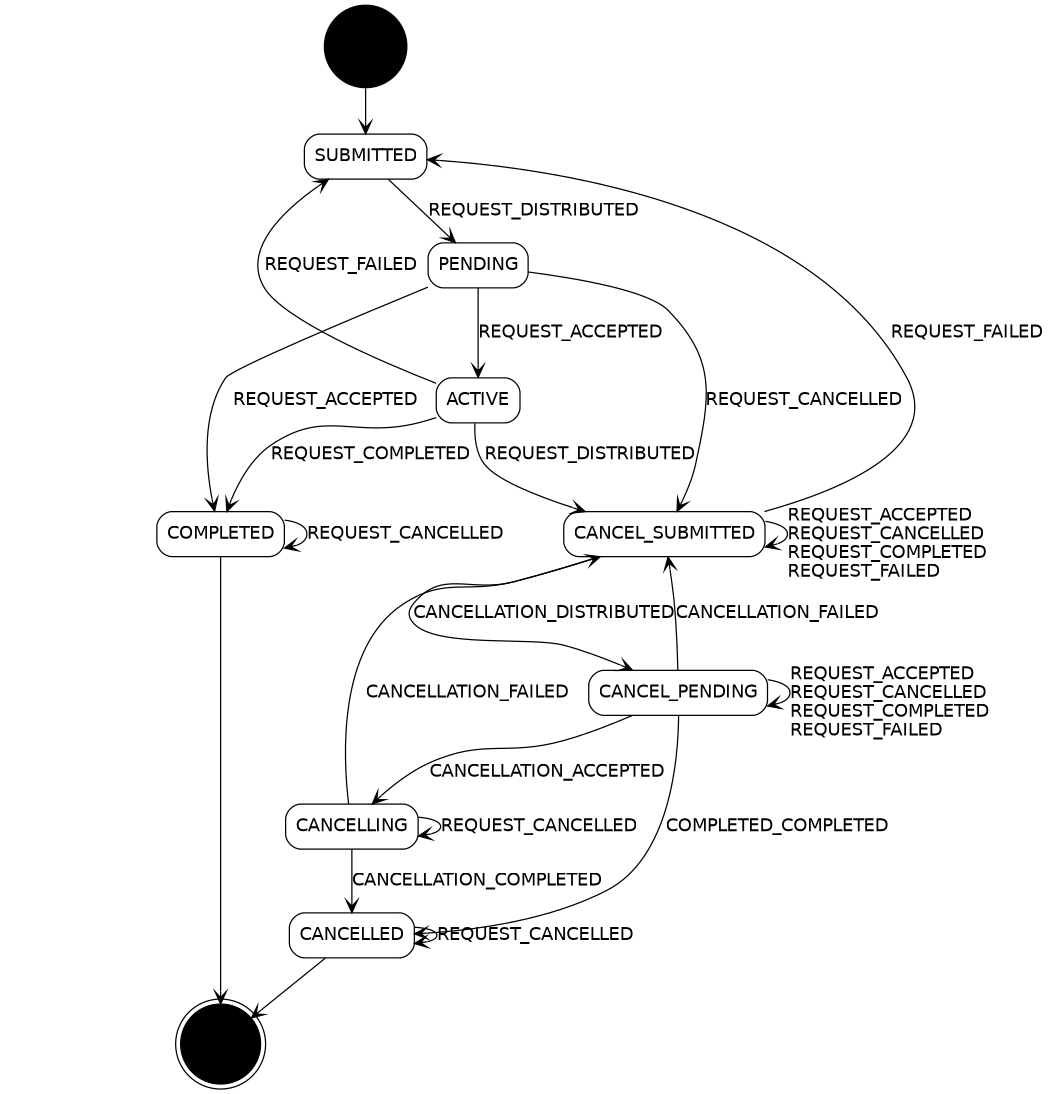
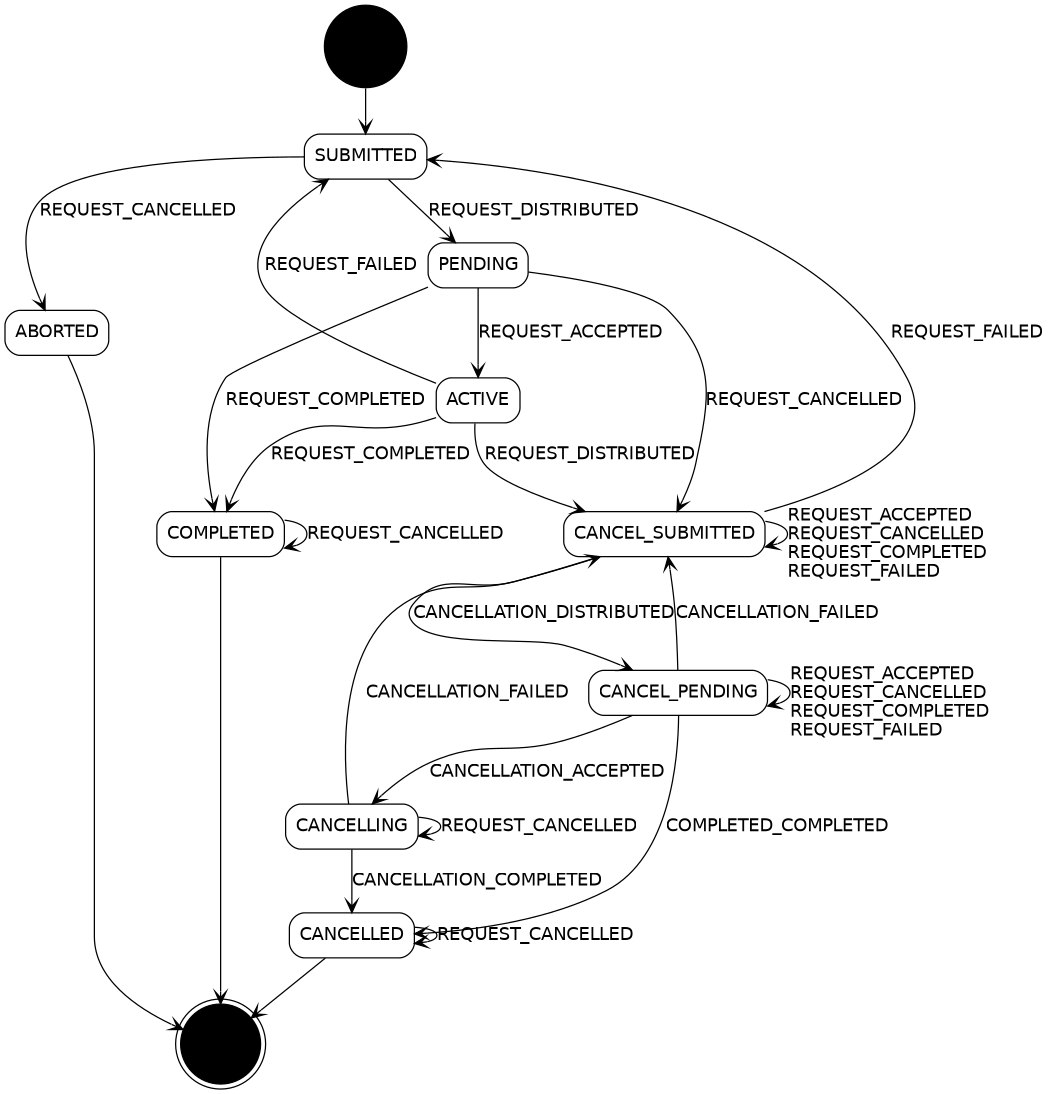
node "ABORTED": added
edge "PENDING" -> "COMPLETED": label "REQUEST_ACCEPTED" -> "REQUEST_COMPLETED"
